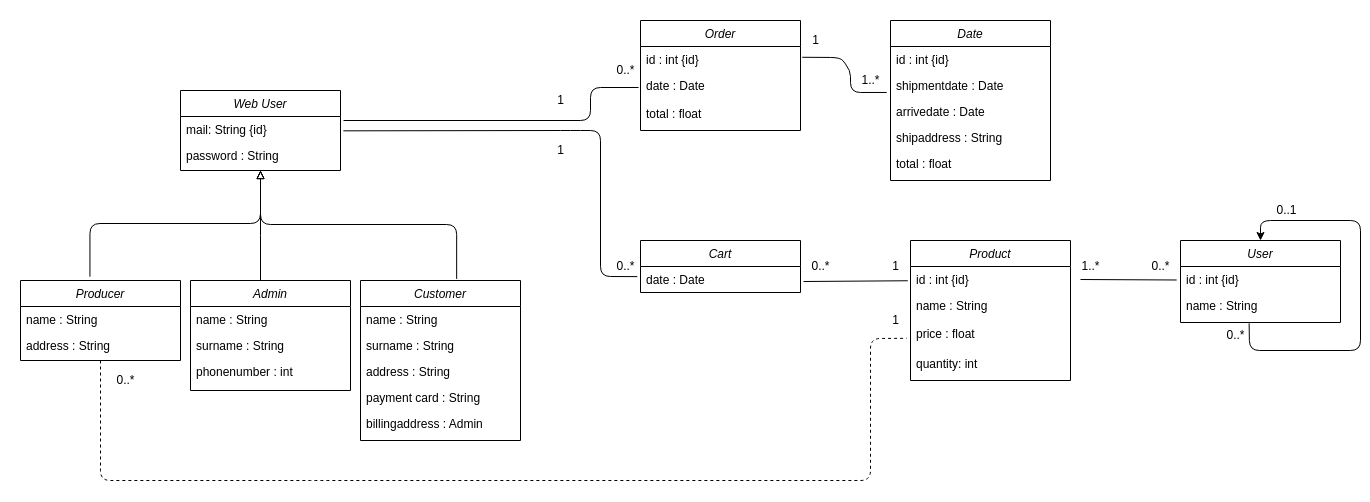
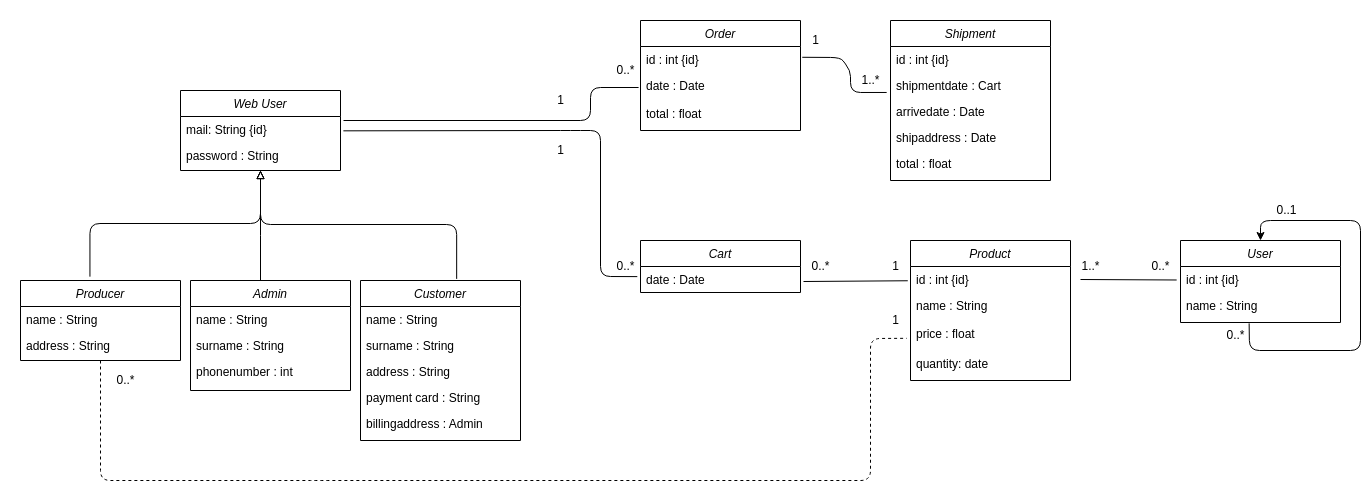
node "Date": label "Date" -> "Shipment"
node "shipmentdate : Date": label "shipmentdate : Date" -> "shipmentdate : Cart"
node "shipaddress : String": label "shipaddress : String" -> "shipaddress : Date"
node "quantity: int": label "quantity: int" -> "quantity: date"
